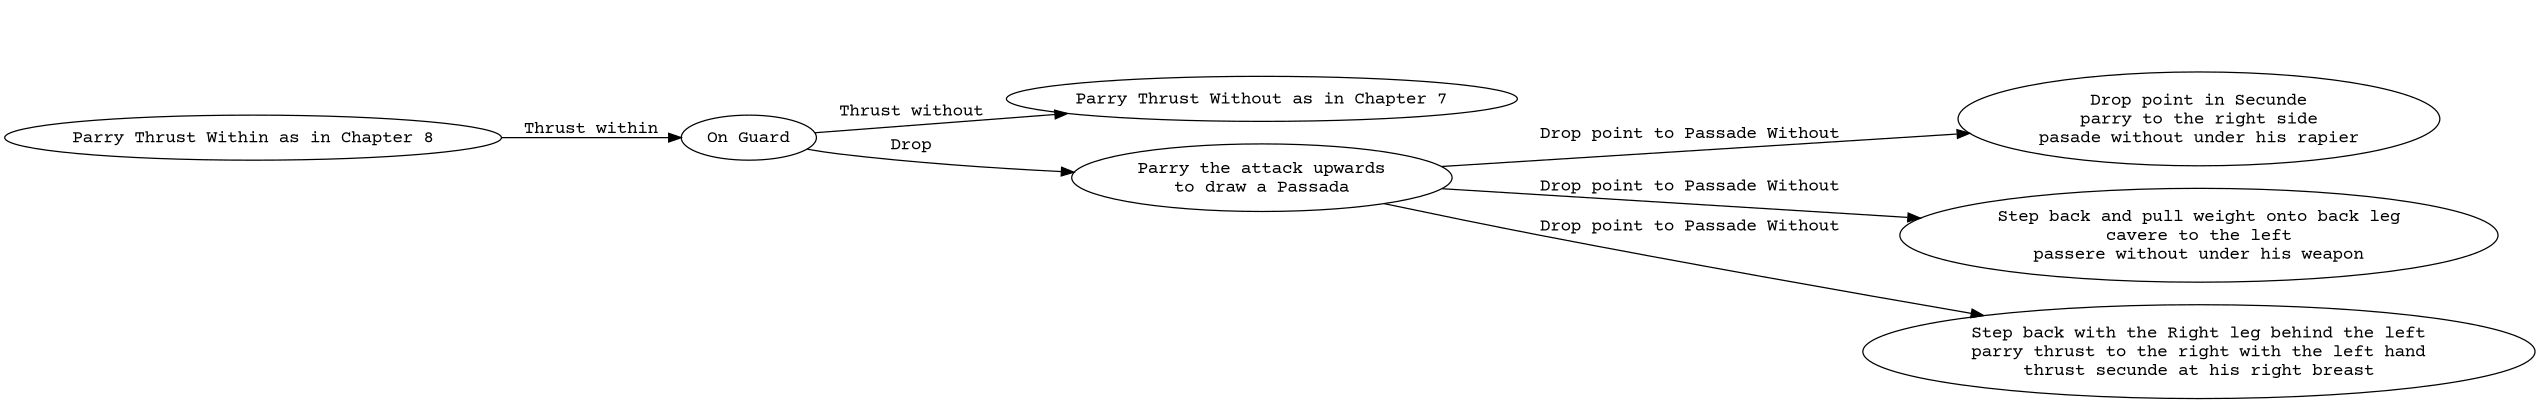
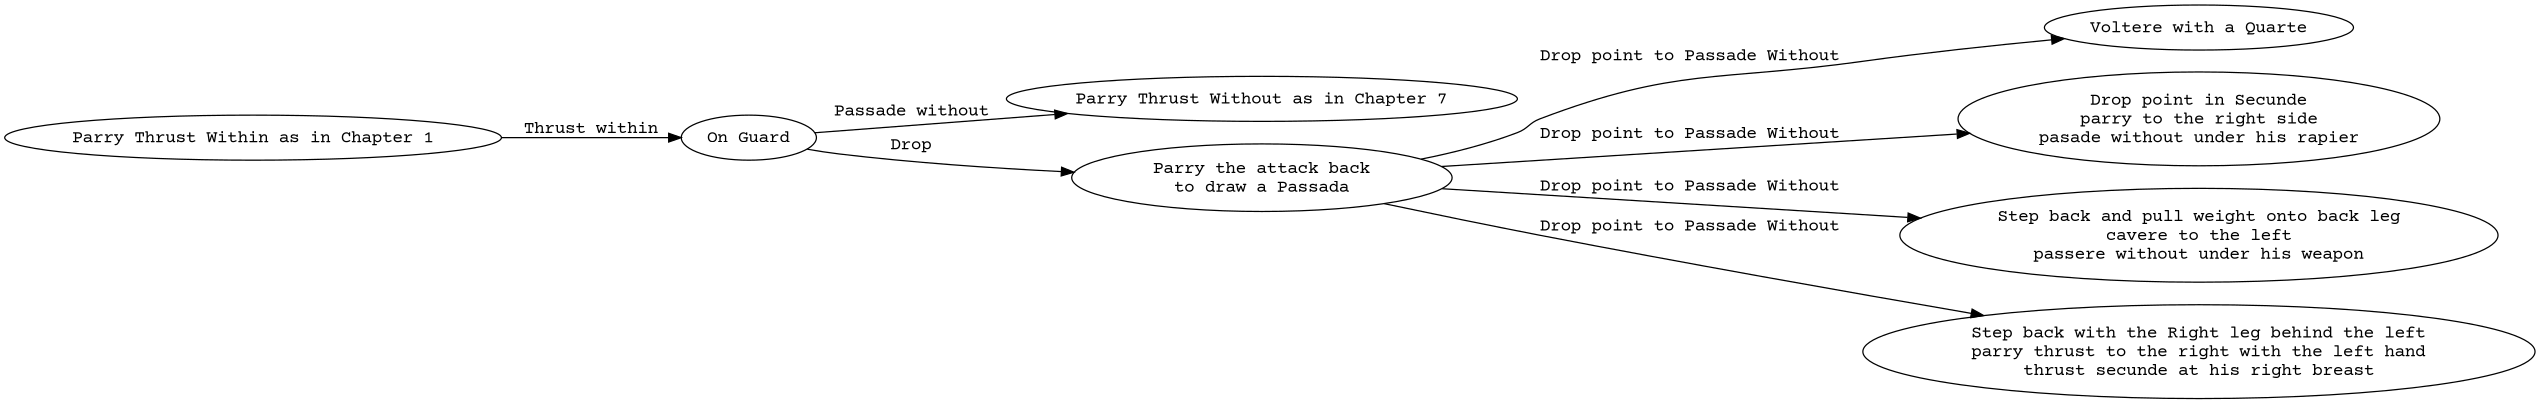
node "Voltere with a Quarte": added
edge "On Guard" -> "Parry Thrust Without as in Chapter 7": label "Thrust without" -> "Passade without"
node "Parry Thrust Within as in Chapter 8": label "Parry Thrust Within as in Chapter 8" -> "Parry Thrust Within as in Chapter 1"
node "Parry the attack upwards to draw a Passada": label "Parry the attack upwards to draw a Passada" -> "Parry the attack back to draw a Passada"
